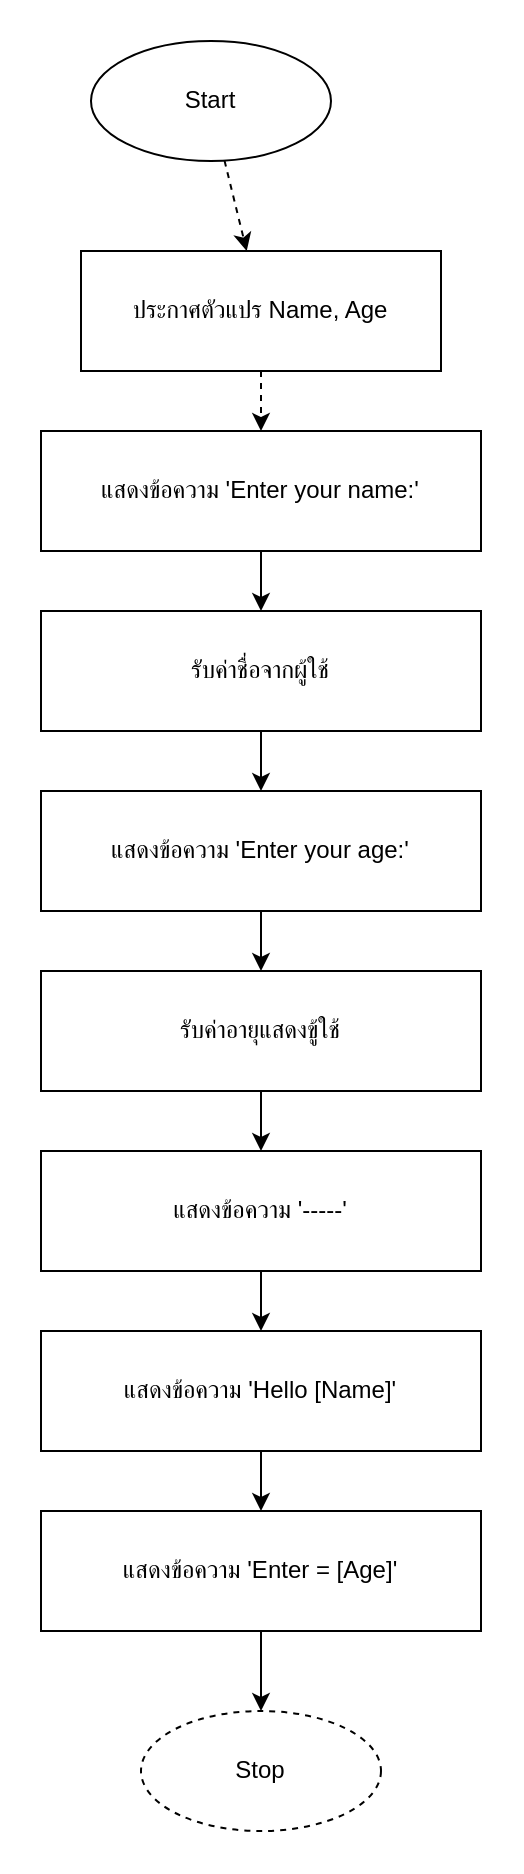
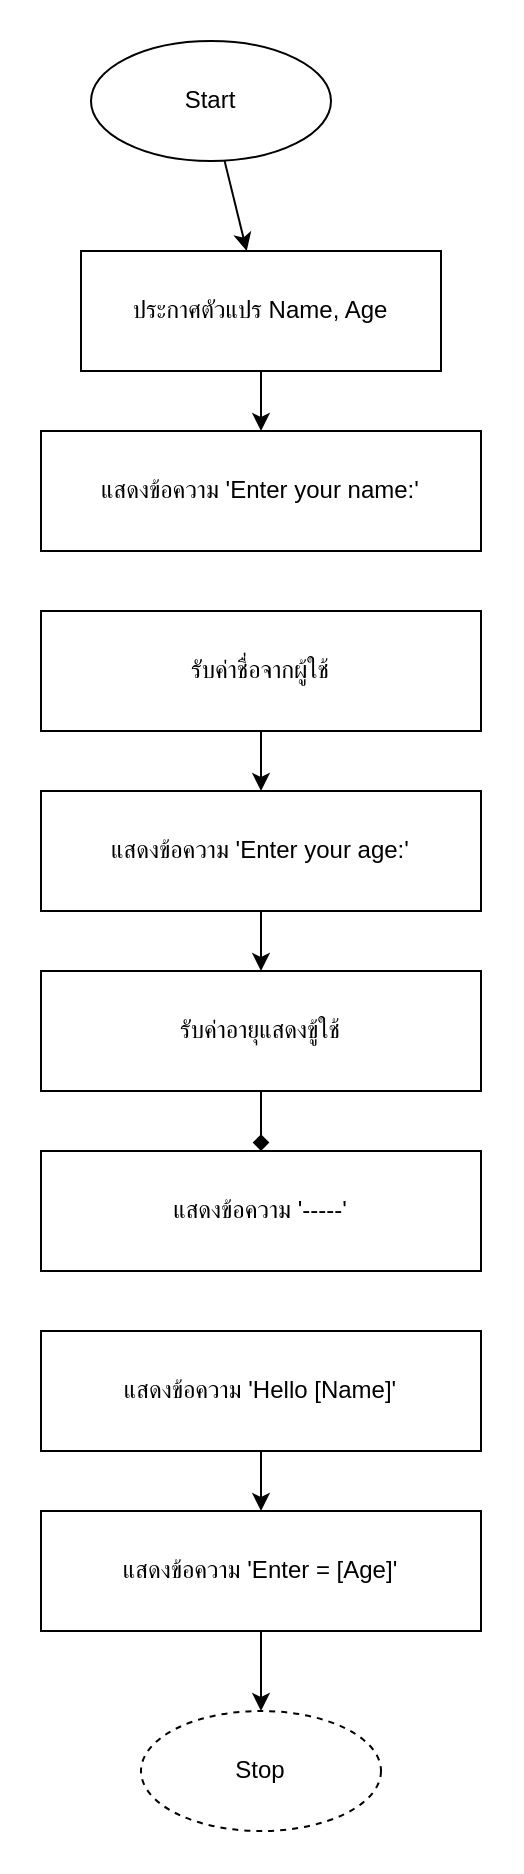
edge "Start" -> "ประกาศตัวแปร Name, Age": style dashed -> solid
edge "ประกาศตัวแปร Name, Age" -> "แสดงข้อความ 'Enter your name:'": style dashed -> solid
edge "แสดงข้อความ 'Enter your name:'" -> "รับค่าชื่อจากผู้ใช้": removed
edge "รับค่าอายุแสดงขู้ใช้" -> "แสดงข้อความ '-----'": arrowhead classic -> diamond
edge "แสดงข้อความ '-----'" -> "แสดงข้อความ 'Hello [Name]'": removed
